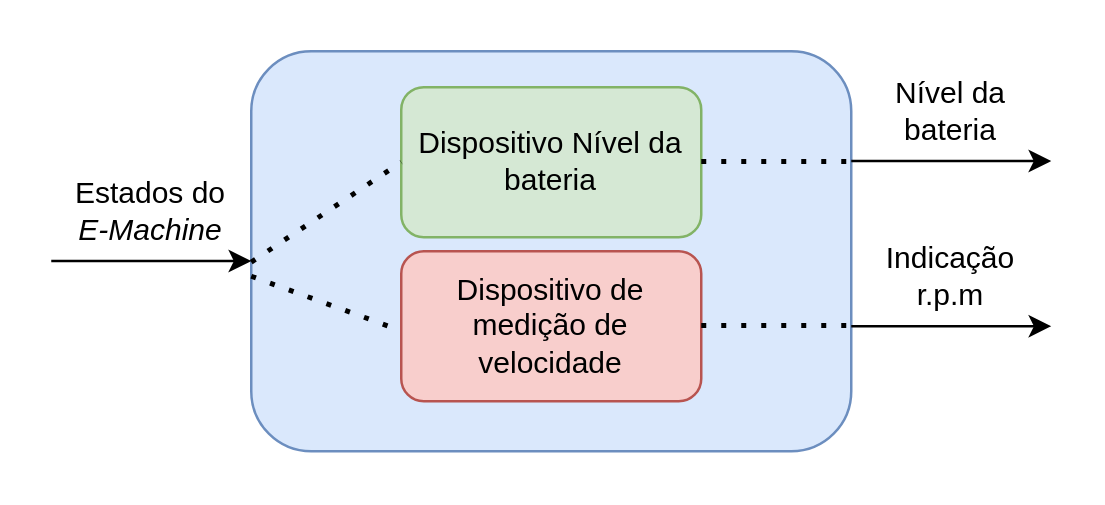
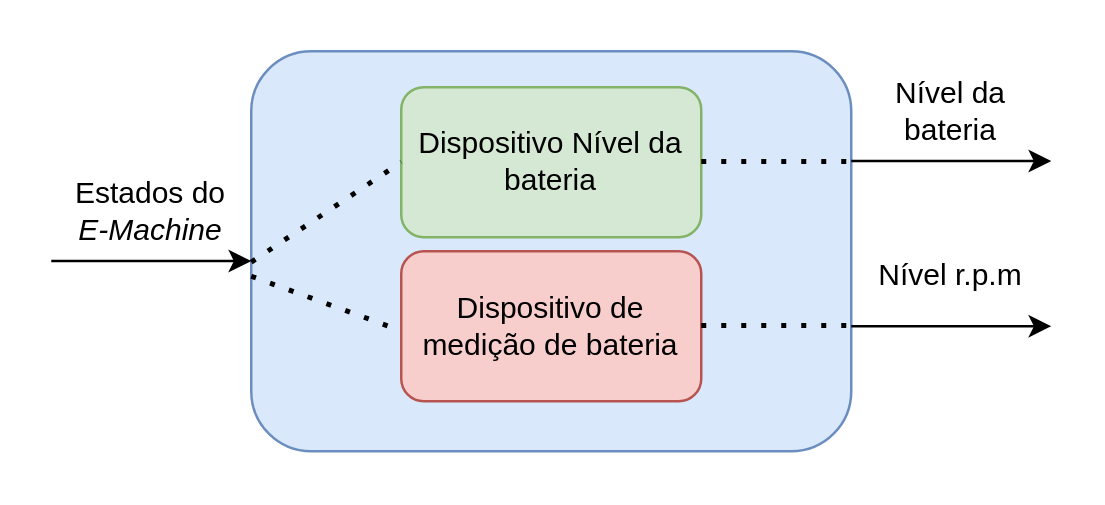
node "Indicação r.p.m": label "Indicação r.p.m" -> "Nível r.p.m"
node "Dispositivo de medição de velocidade": label "Dispositivo de medição de velocidade" -> "Dispositivo de medição de bateria"
